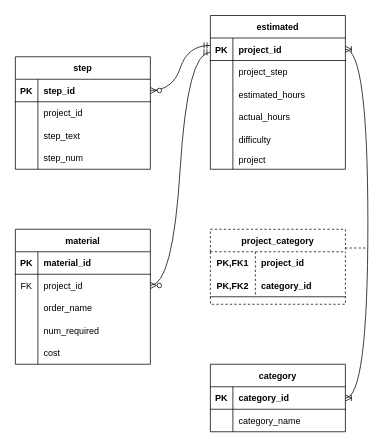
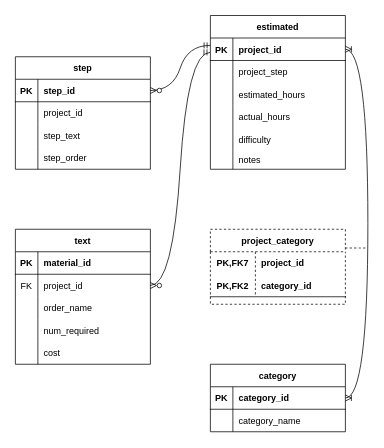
node "step_num": label "step_num" -> "step_order"
node "project": label "project" -> "notes"
node "material": label "material" -> "text"
node "PK,FK1": label "PK,FK1" -> "PK,FK7"
